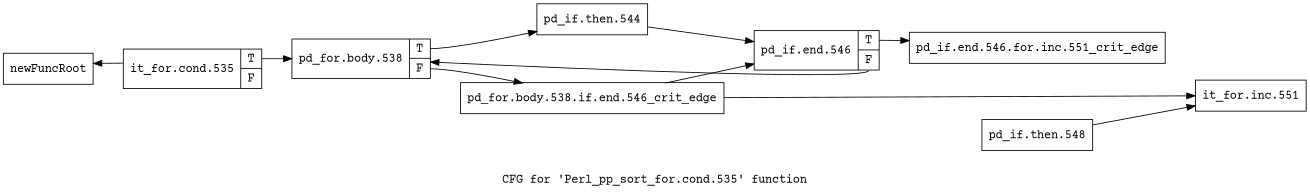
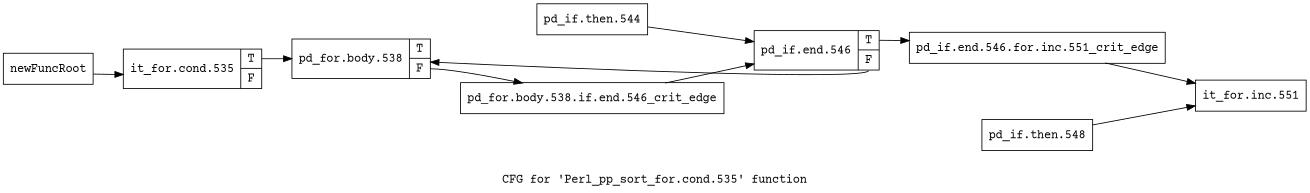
edge "pd_for.body.538" -> "pd_if.then.544": removed
edge "it_for.cond.535" -> "newFuncRoot": reversed
edge "pd_for.body.538.if.end.546_crit_edge" -> "it_for.inc.551": now "pd_if.end.546.for.inc.551_crit_edge" -> "it_for.inc.551"
